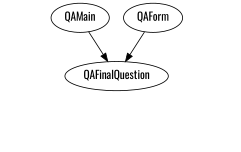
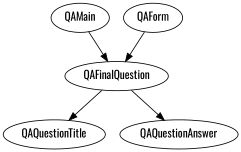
node "QAQuestionTitle": added
node "QAQuestionAnswer": added
